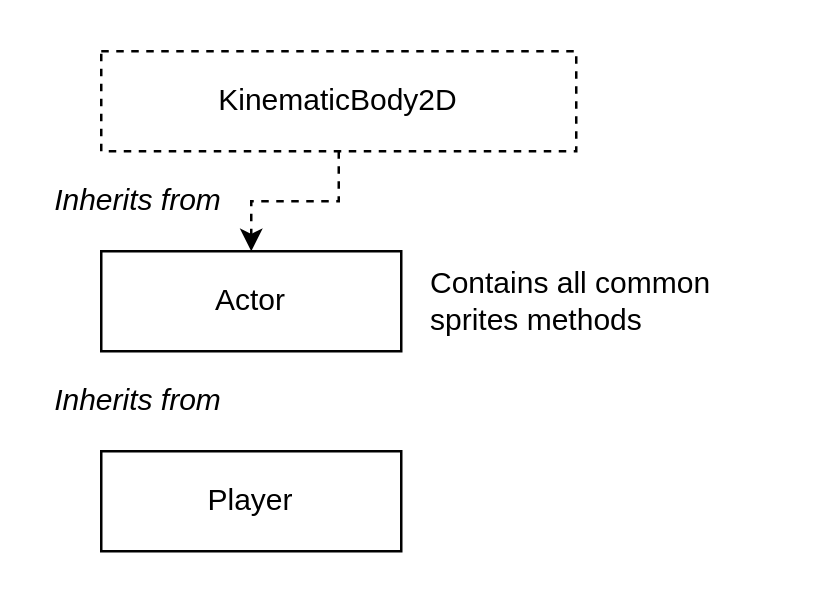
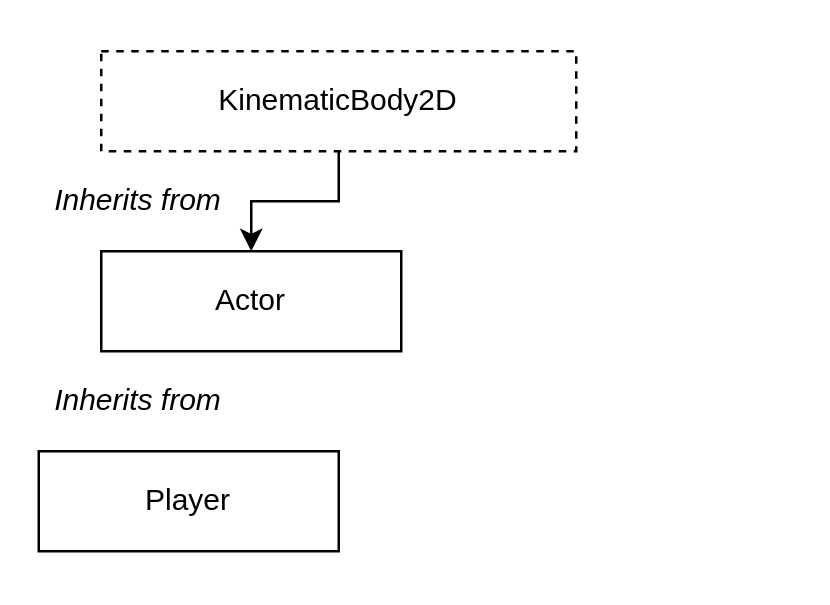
edge "KinematicBody2D" -> "Actor": style dashed -> solid
node "Contains all common sprites methods": removed
node "Player": moved (251, 501) -> (189, 501)
